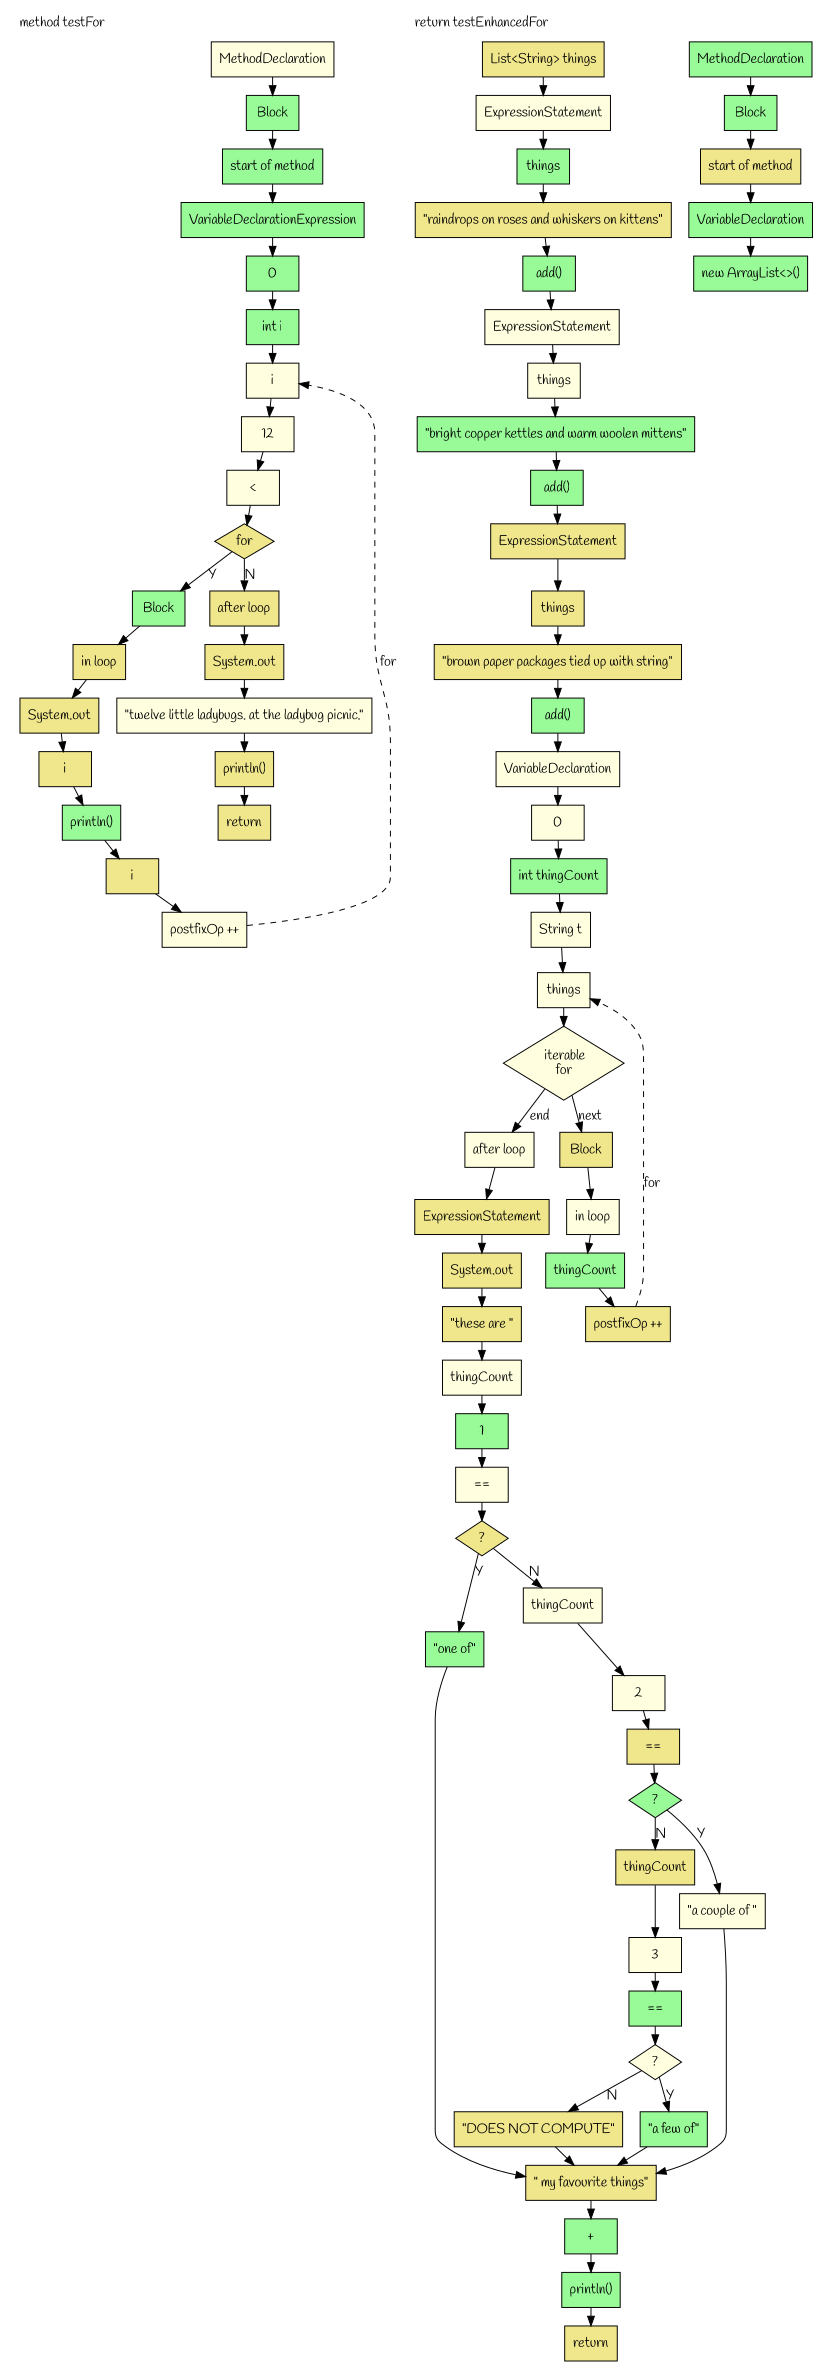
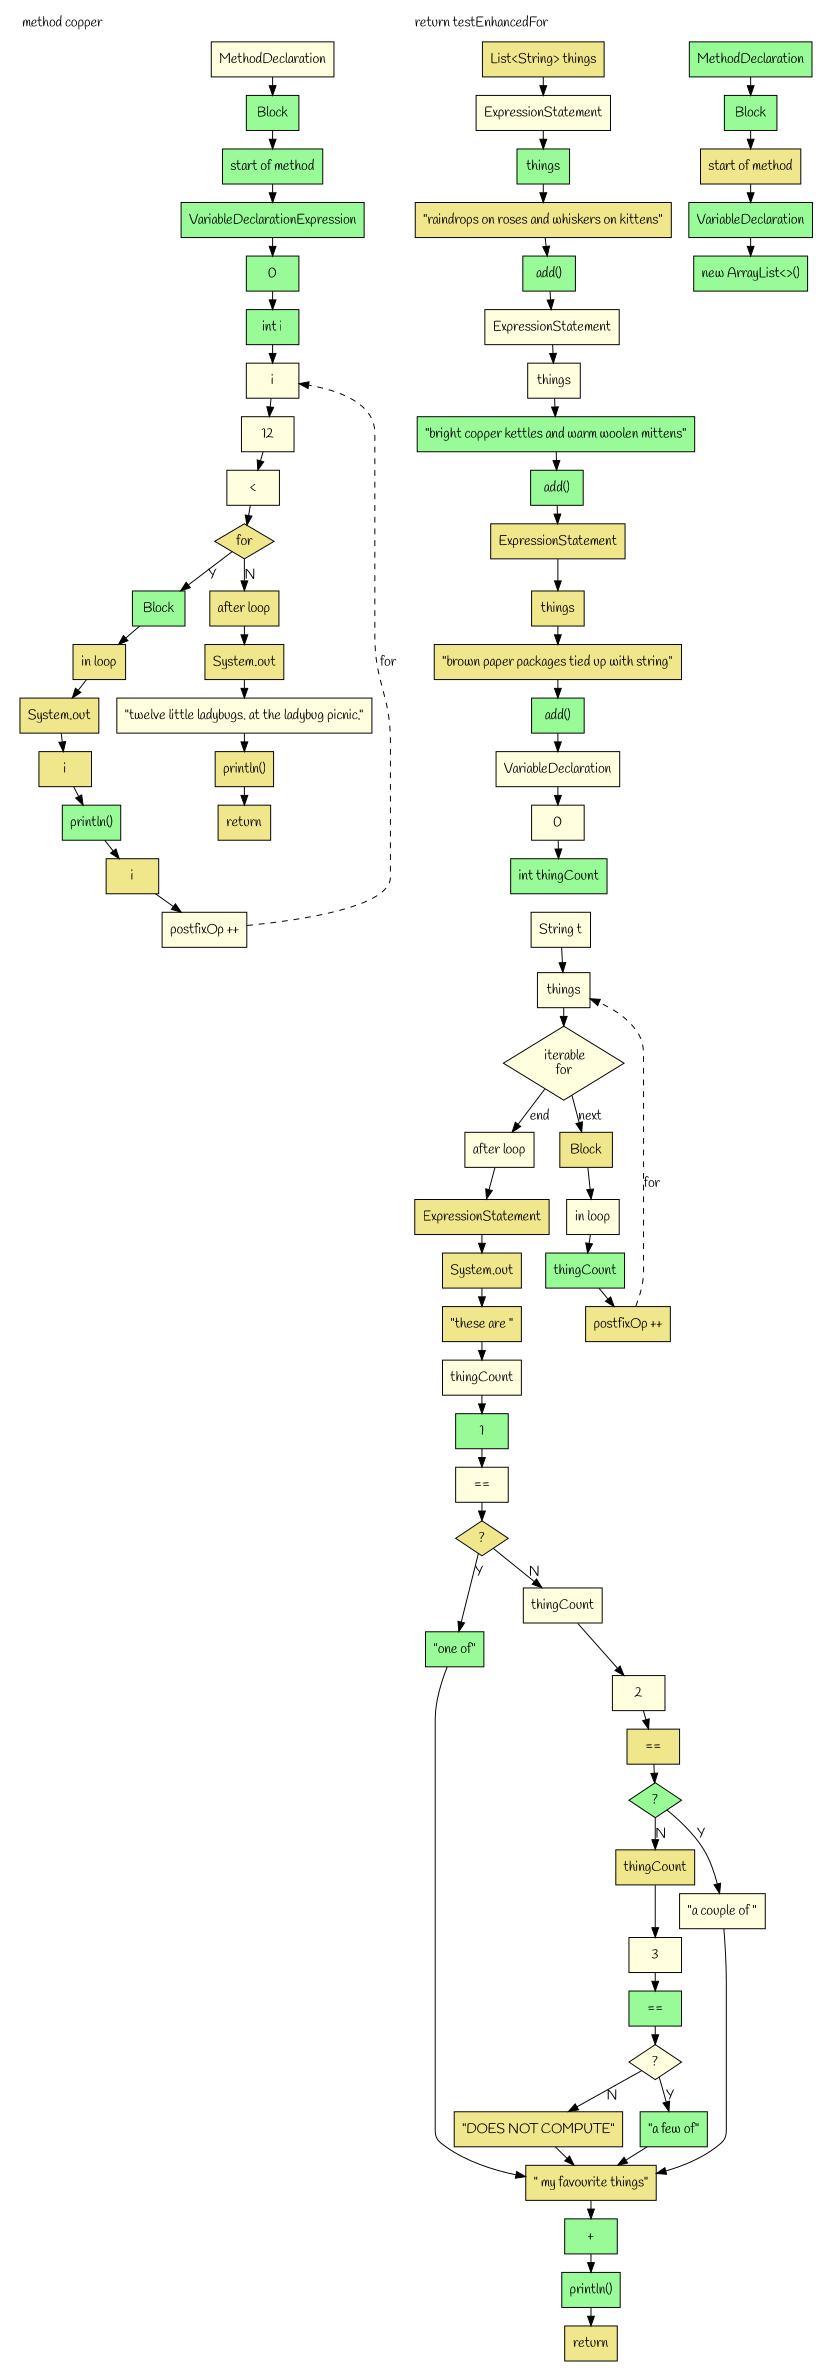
cluster "method testFor": label "method testFor" -> "method copper"
edge "int thingCount" -> "String t": removed
